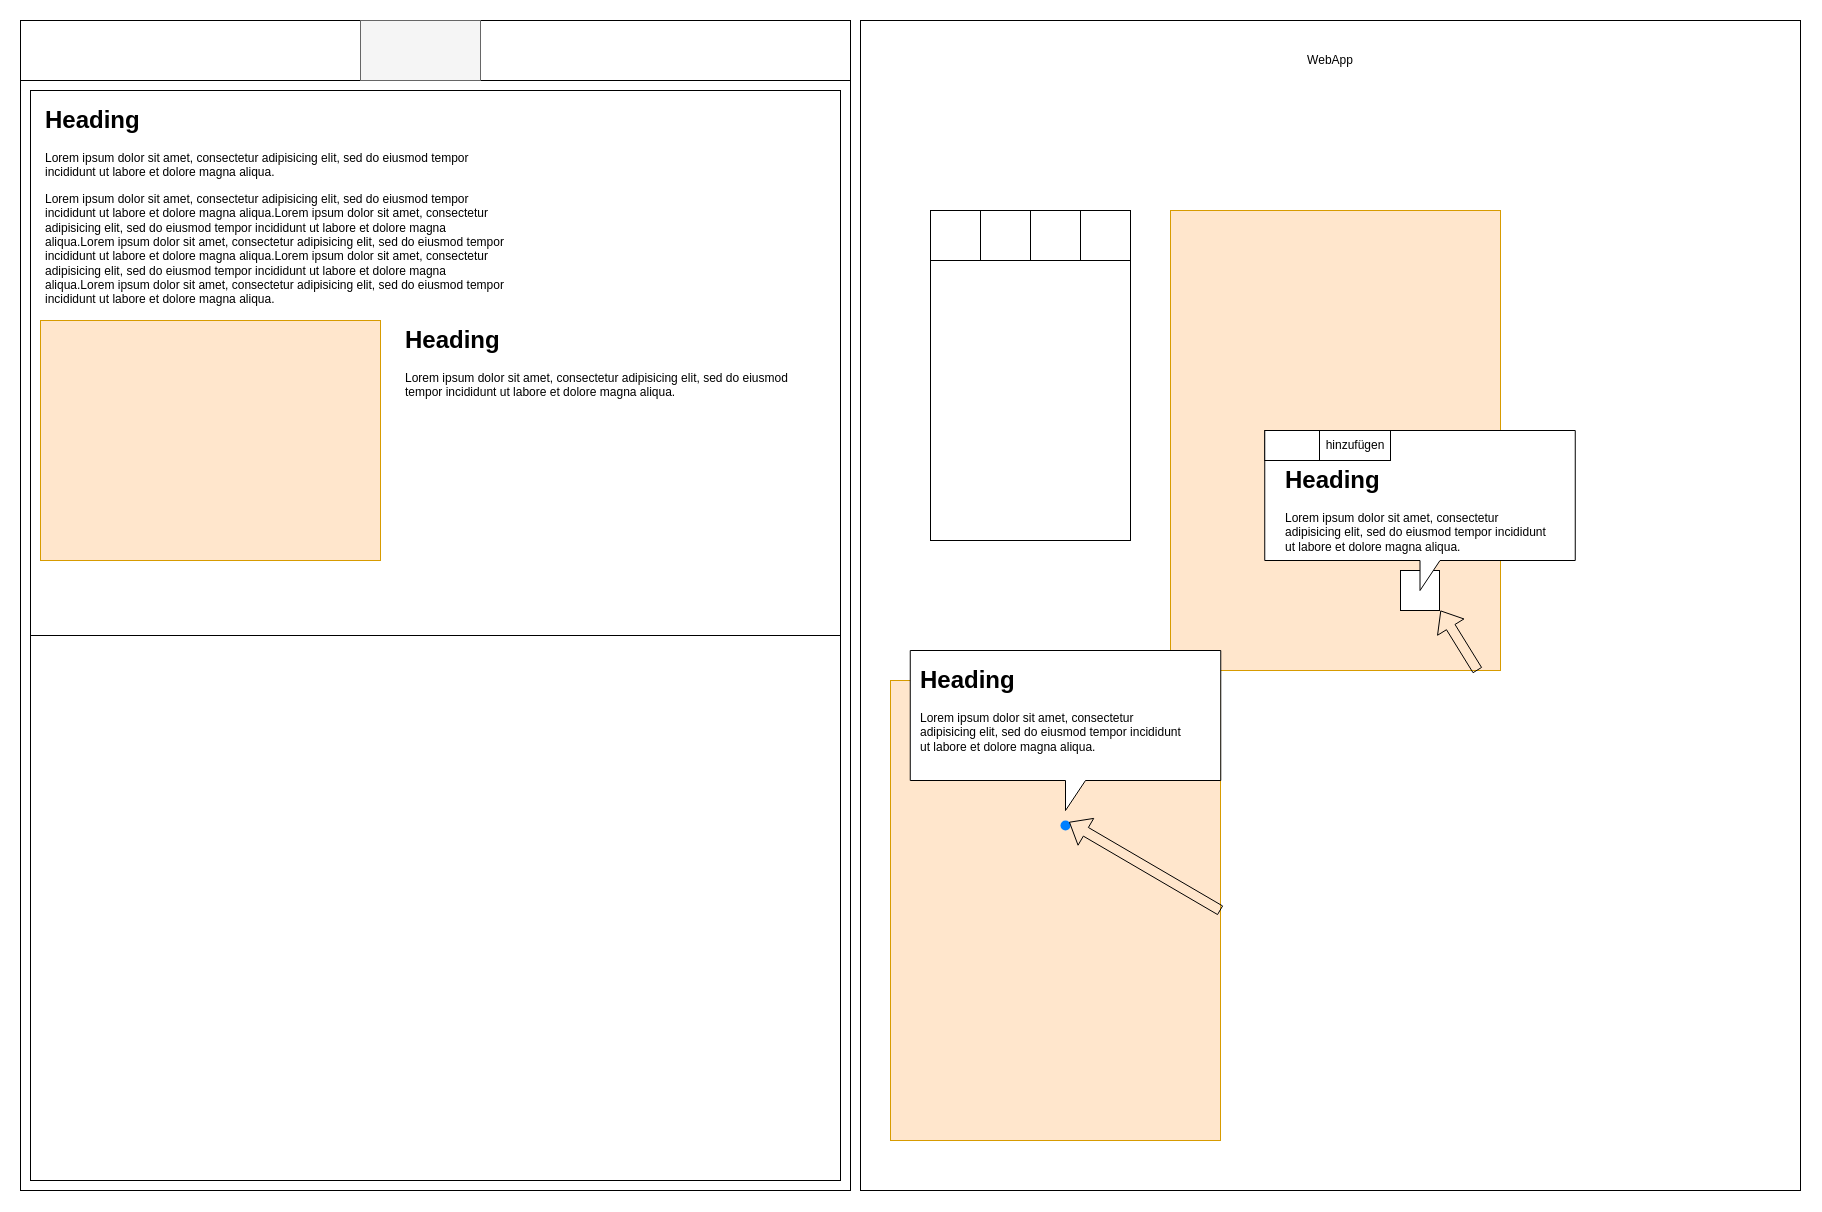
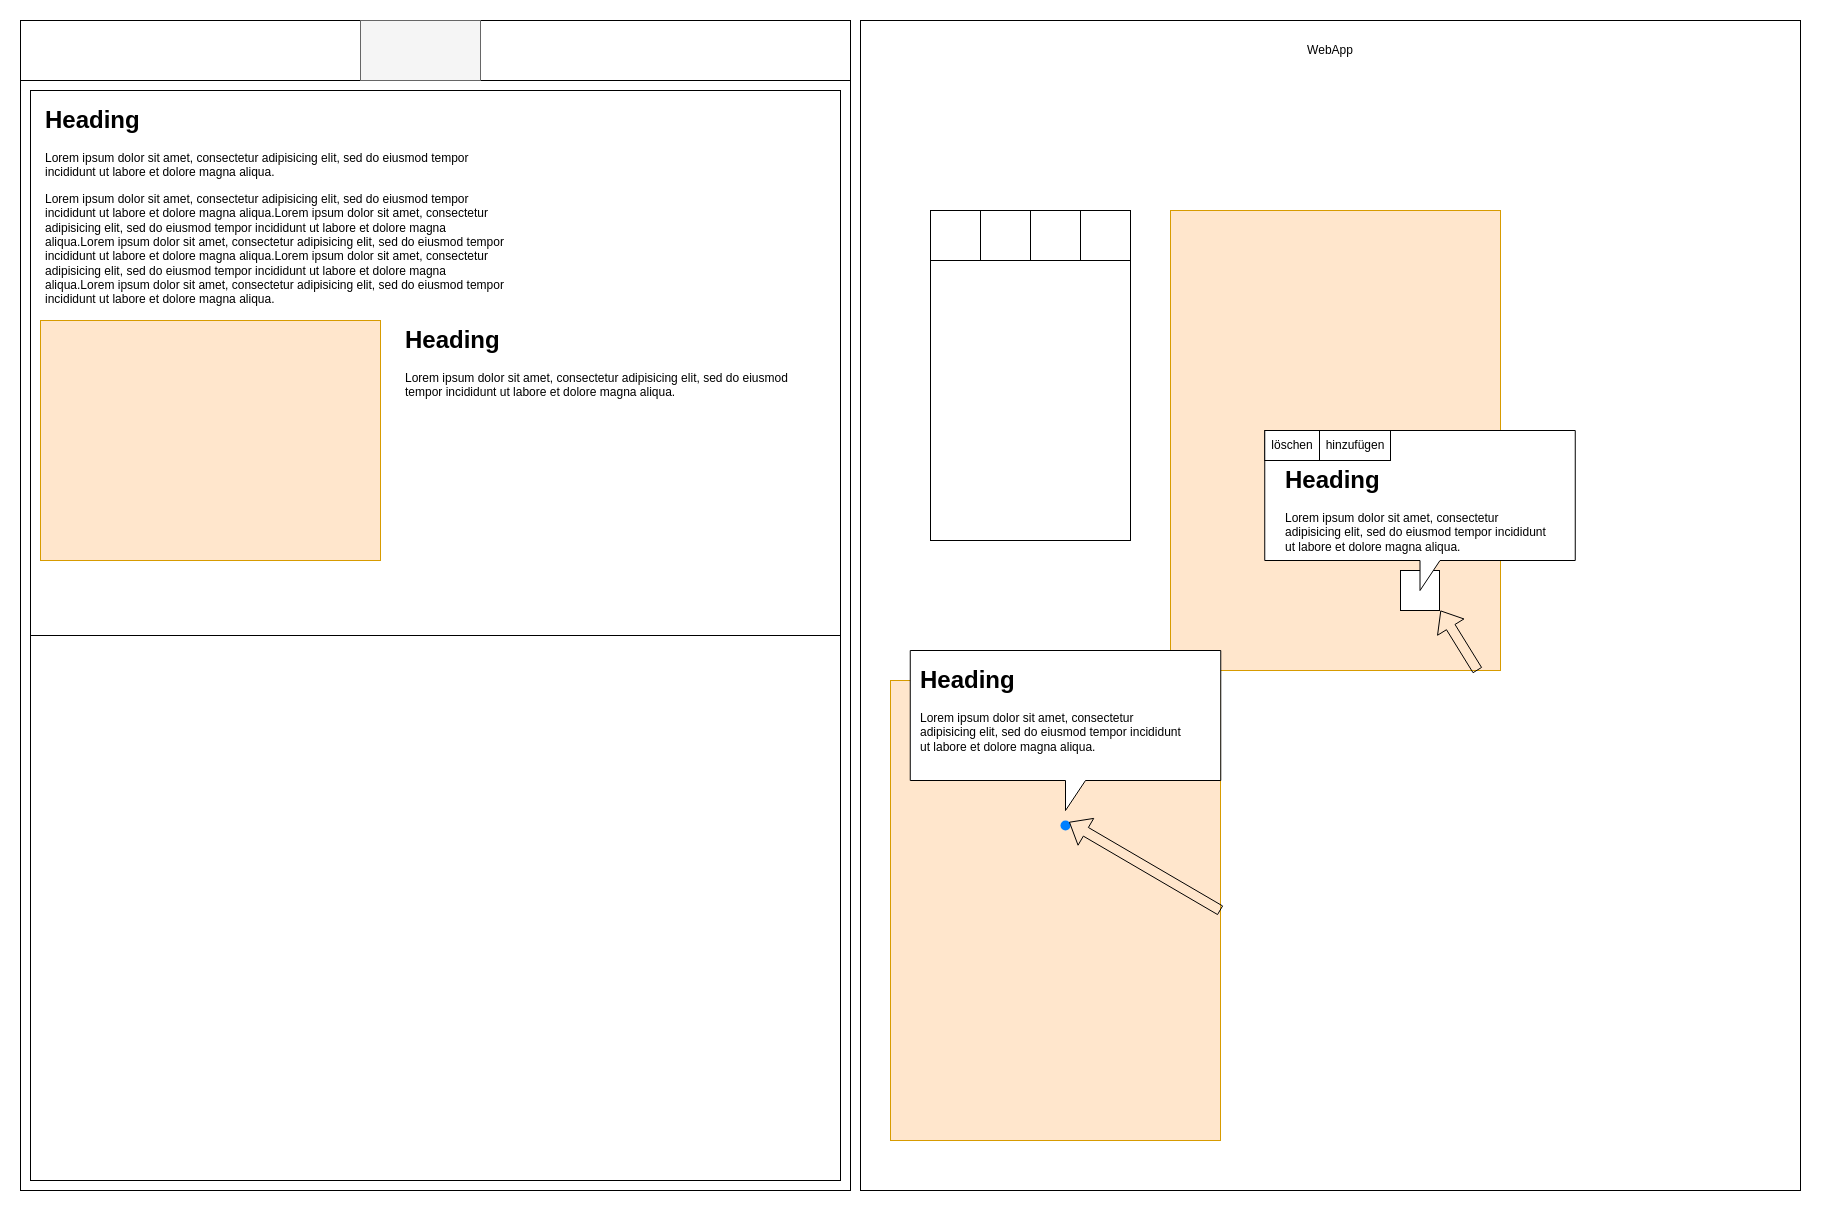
node "WebApp": moved (1331, 61) -> (1331, 51)
node "löschen": added
